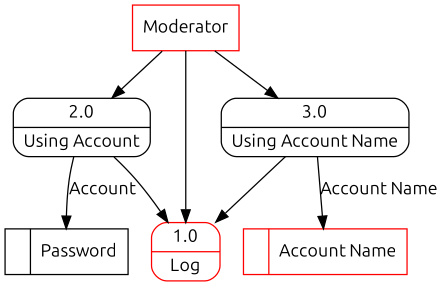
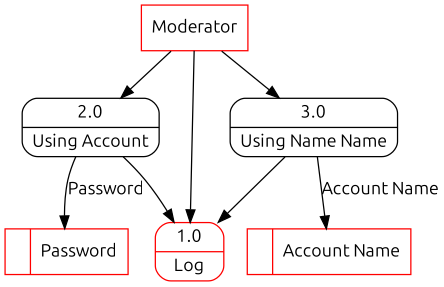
node "3.0": text "Using Account Name" -> "Using Name Name"
edge "2.0" -> "Password": label "Account" -> "Password"
node "Password": color black -> red
